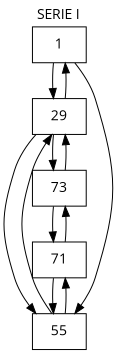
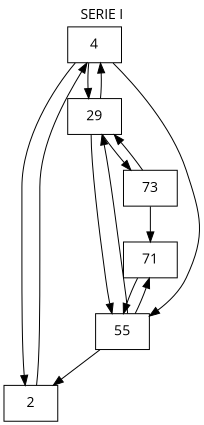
node "1": label "1" -> "4"
edge "71" -> "73": removed
node "2": added
